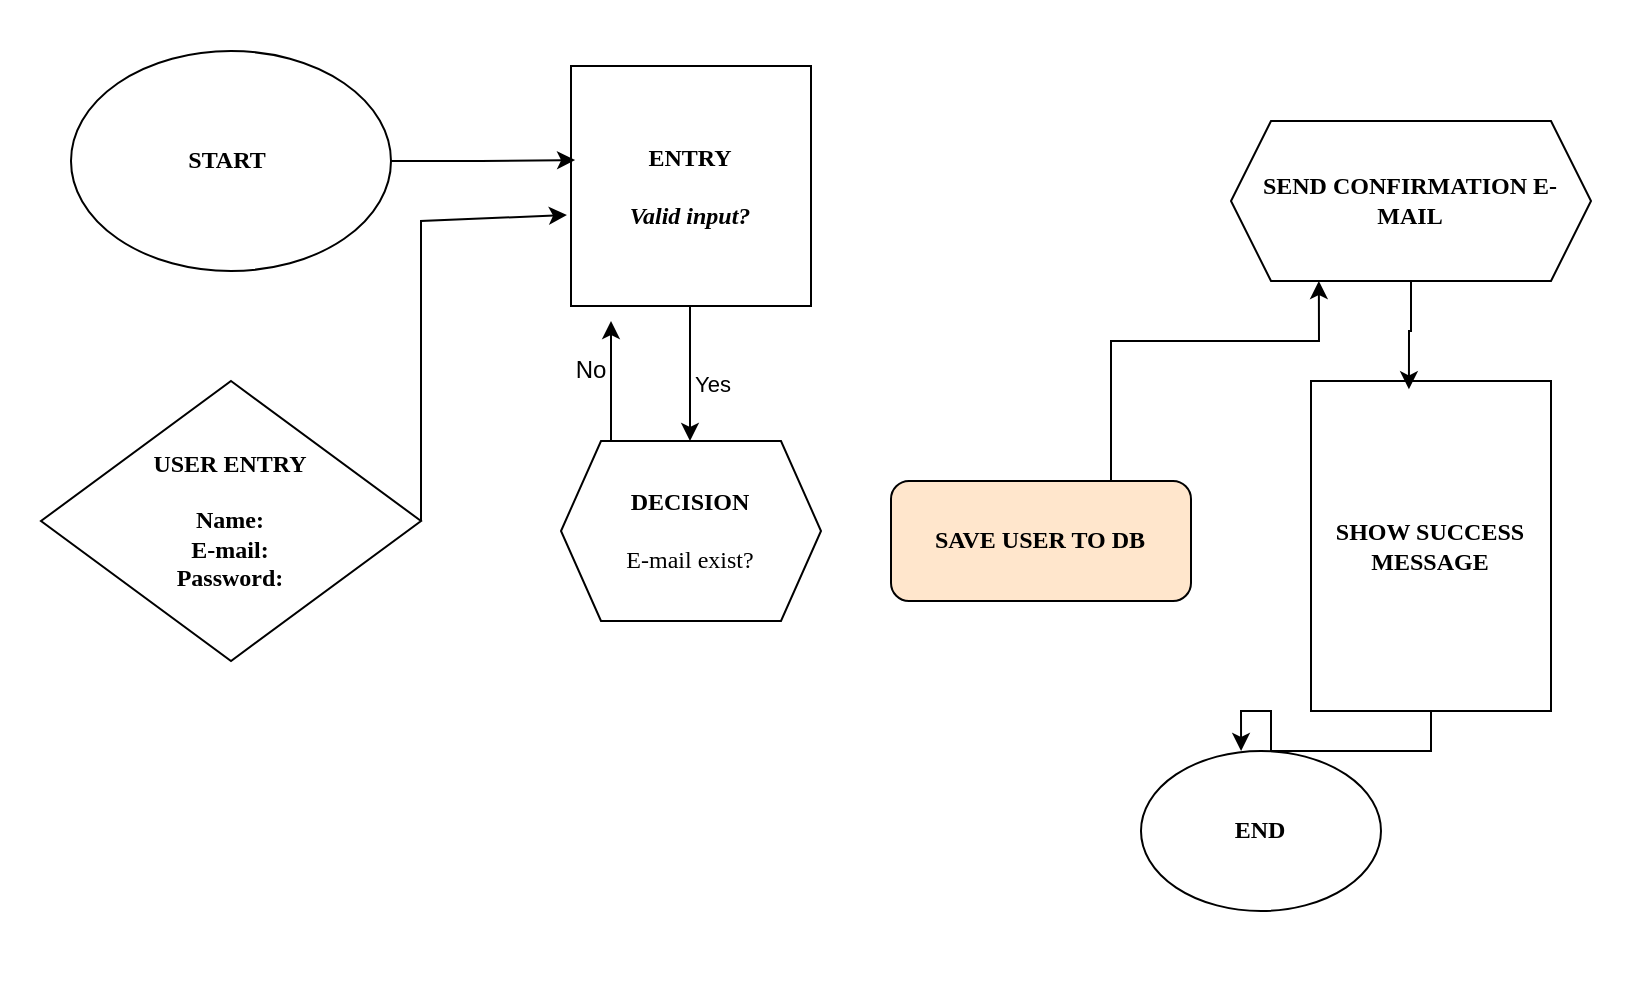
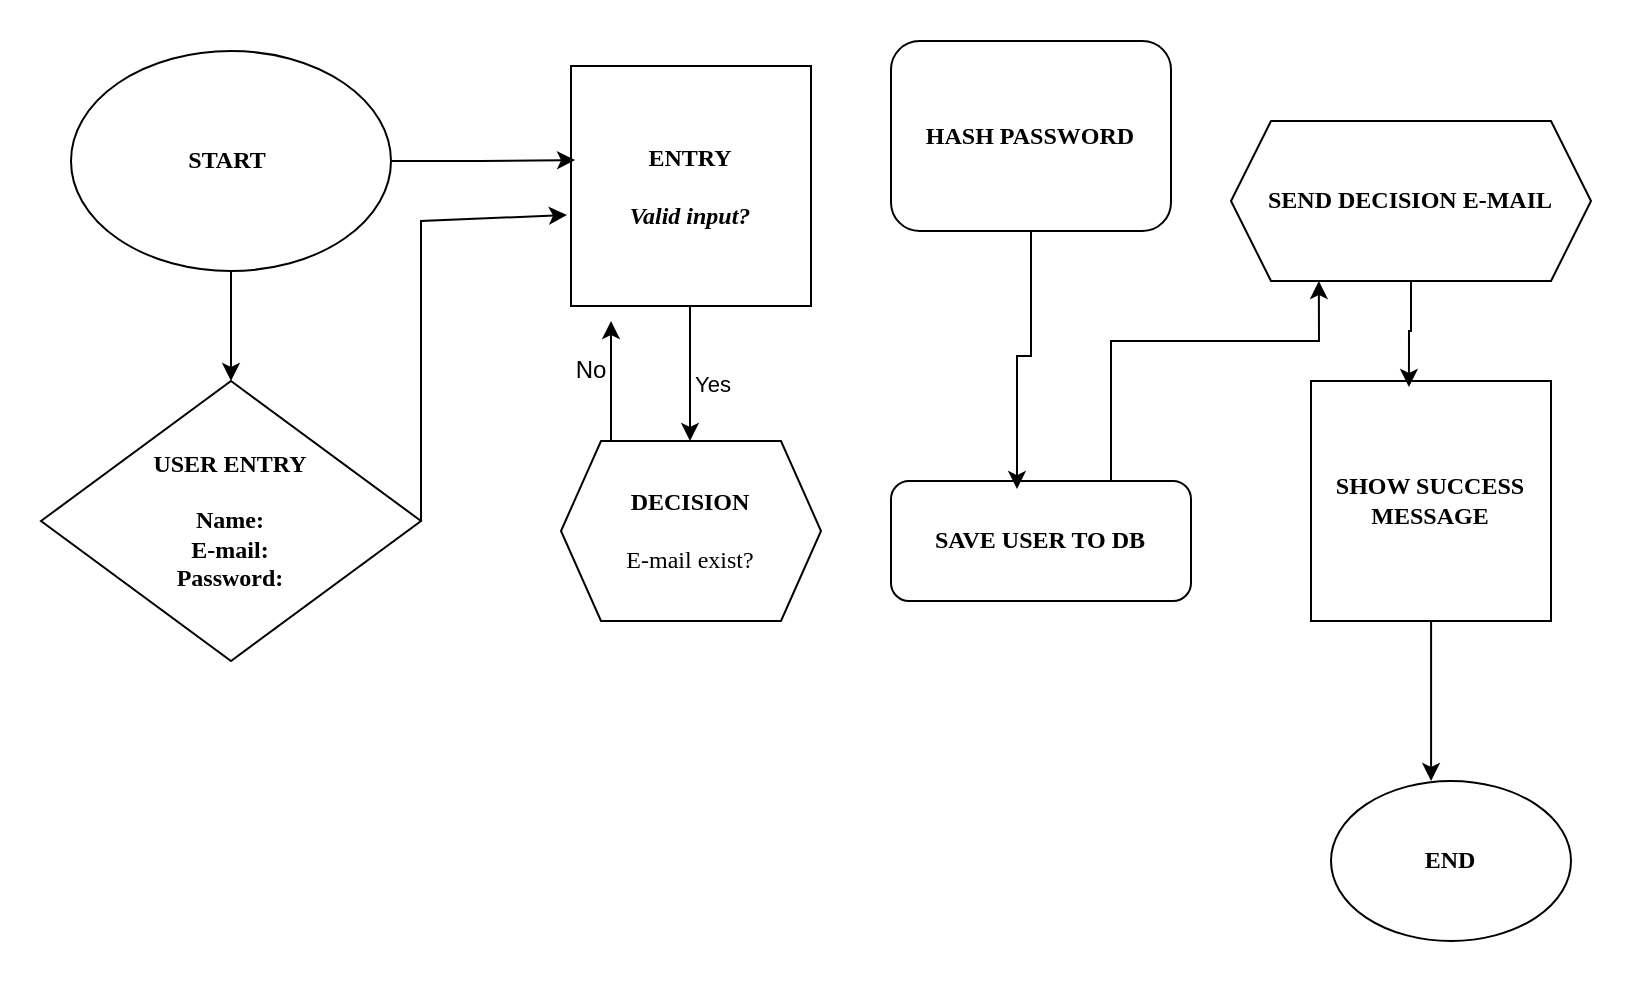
node "HASH PASSWORD": added
node "SEND CONFIRMATION E-MAIL": label "SEND CONFIRMATION E-MAIL" -> "SEND DECISION E-MAIL"
edge "START" -> "USER ENTRY Name: E-mail: Password:": added
edge "HASH PASSWORD" -> "SAVE USER TO DB": added
node "SAVE USER TO DB": fillcolor #ffe6cc -> #ffffff
node "SHOW SUCCESS MESSAGE": size 240x330 -> 240x240
node "END": moved (1261, 831) -> (1451, 861)
